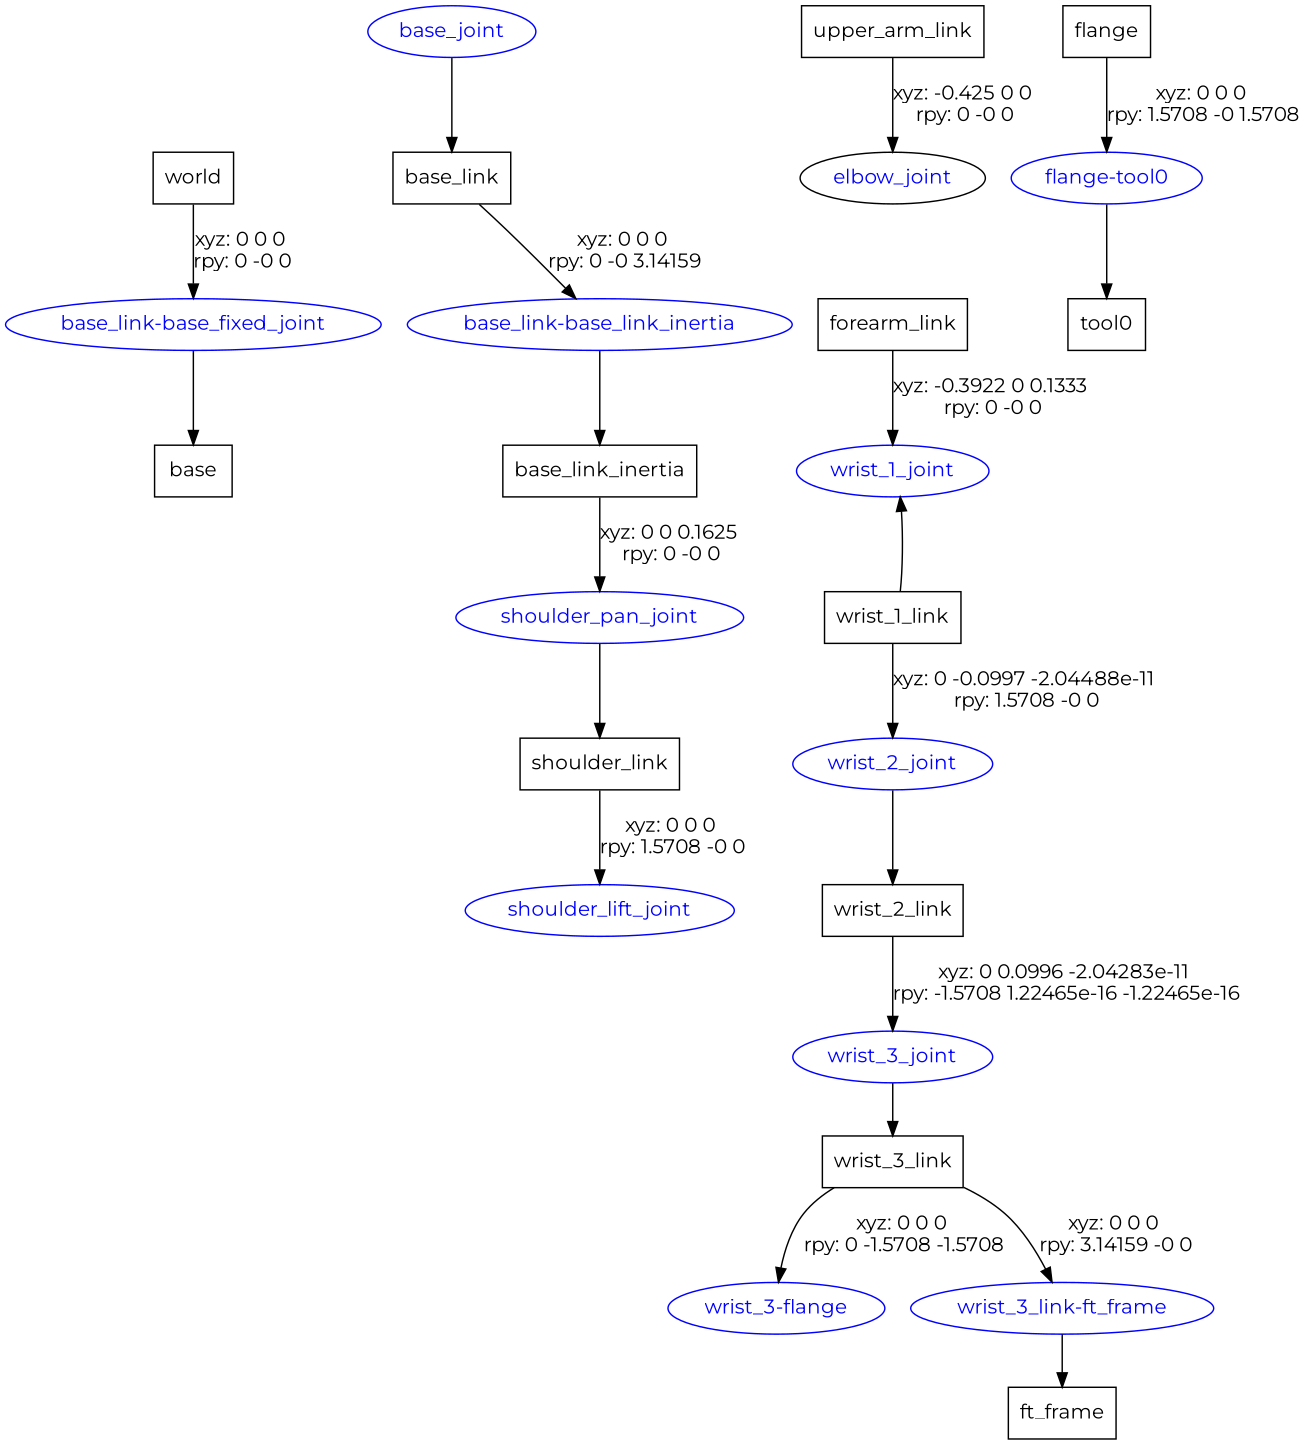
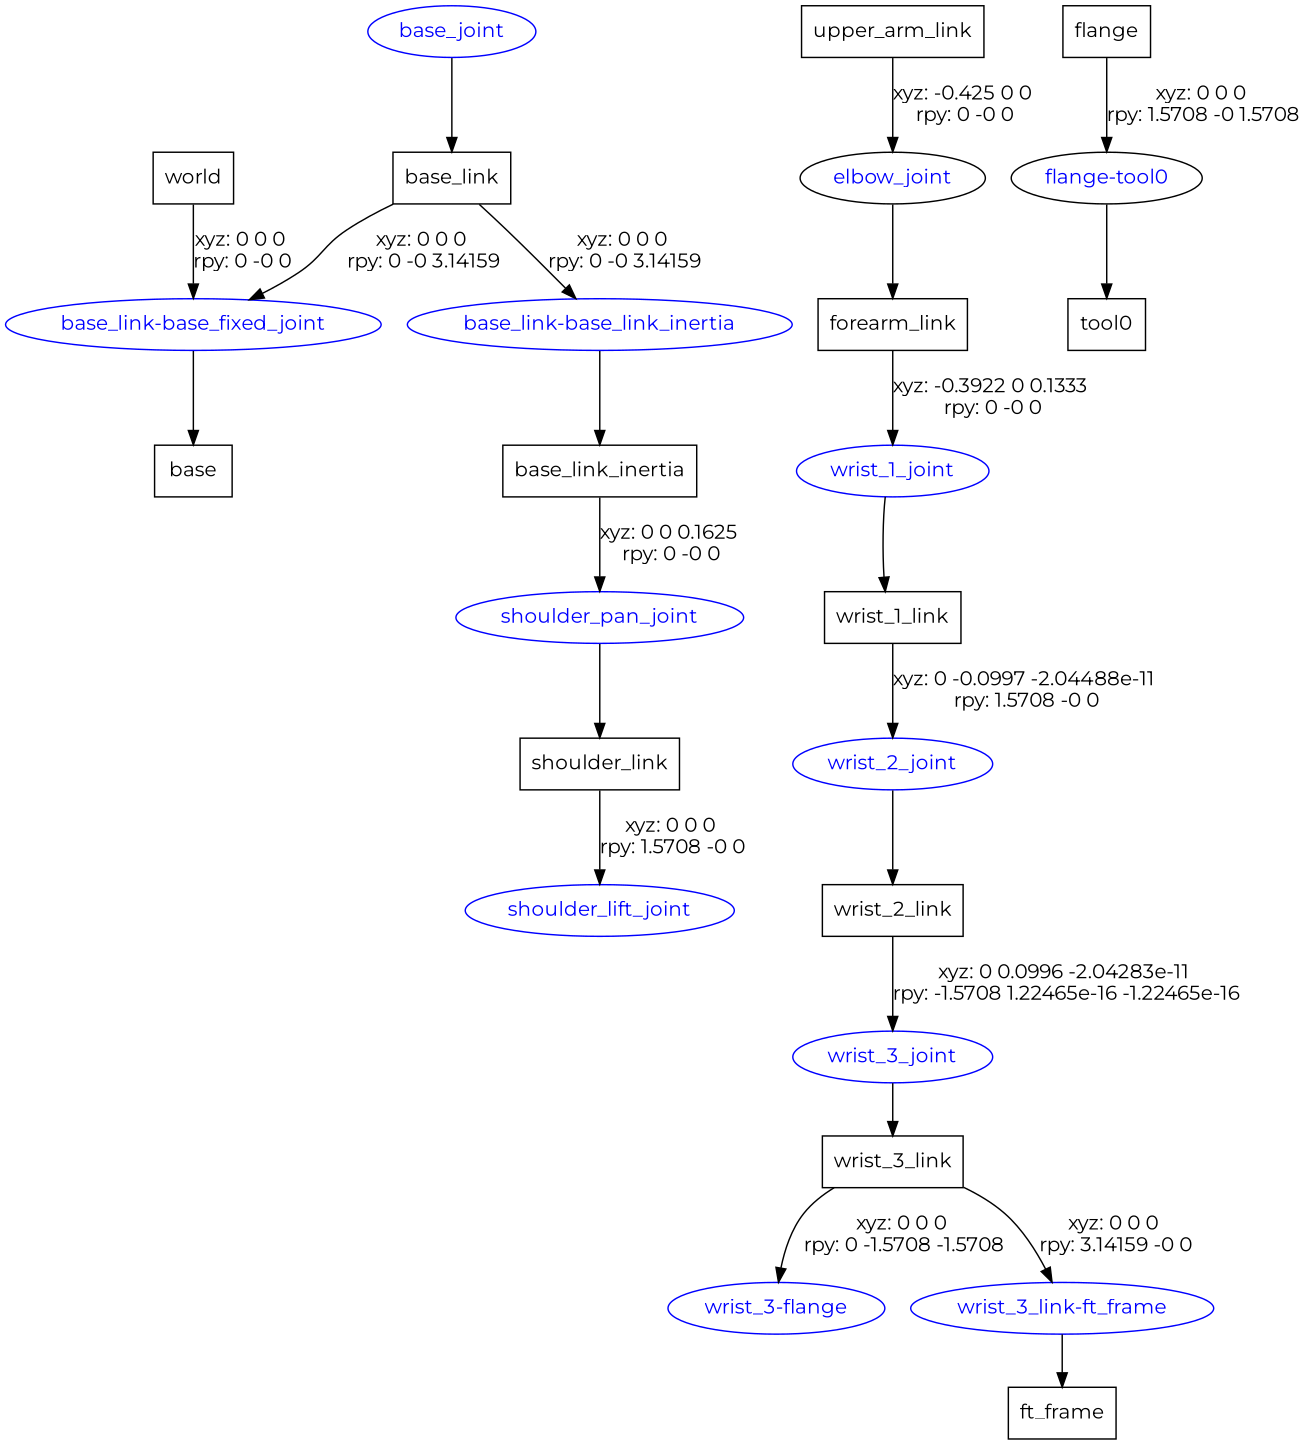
node "flange-tool0": color blue -> black
edge "elbow_joint" -> "forearm_link": added
edge "base_link" -> "base_link-base_fixed_joint": added, label "xyz: 0 0 0 rpy: 0 -0 3.14159"
edge "wrist_1_link" -> "wrist_1_joint": reversed
